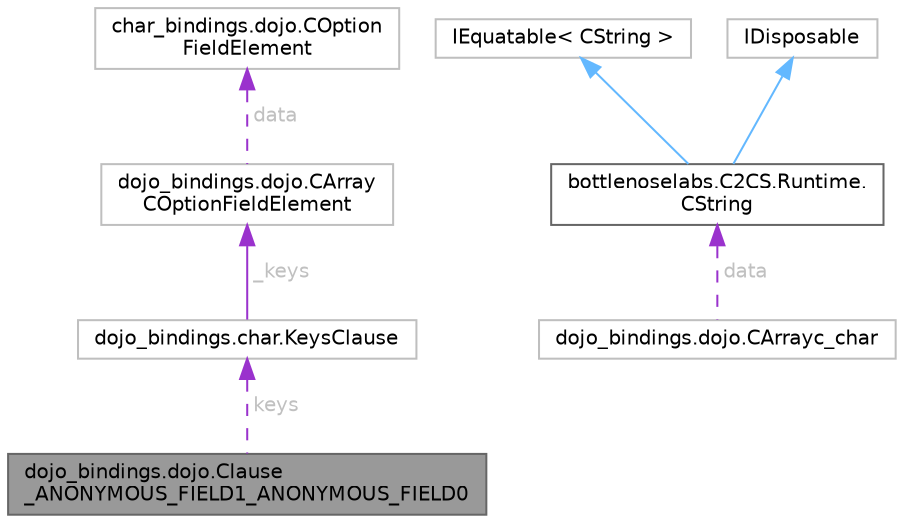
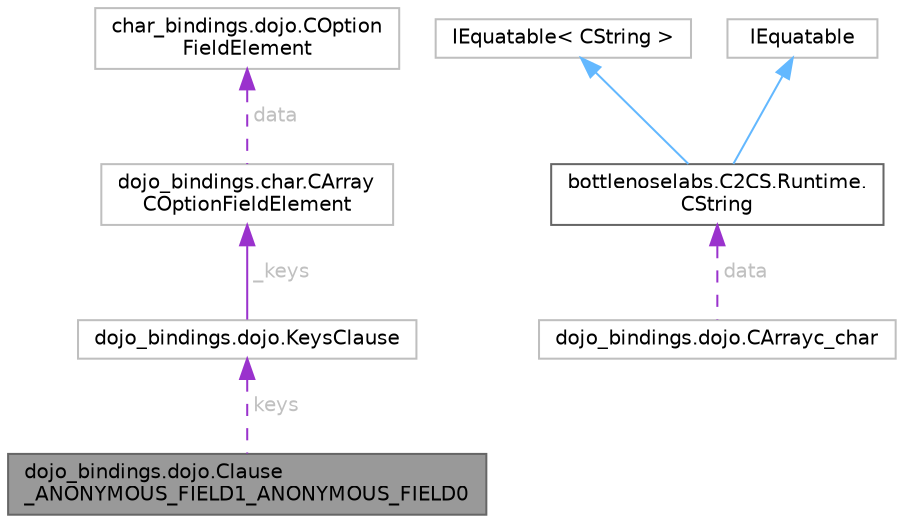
node "IDisposable": label "IDisposable" -> "IEquatable"
node "dojo_bindings.dojo.CArray COptionFieldElement": label "dojo_bindings.dojo.CArray COptionFieldElement" -> "dojo_bindings.char.CArray COptionFieldElement"
node "dojo_bindings.char.KeysClause": label "dojo_bindings.char.KeysClause" -> "dojo_bindings.dojo.KeysClause"
